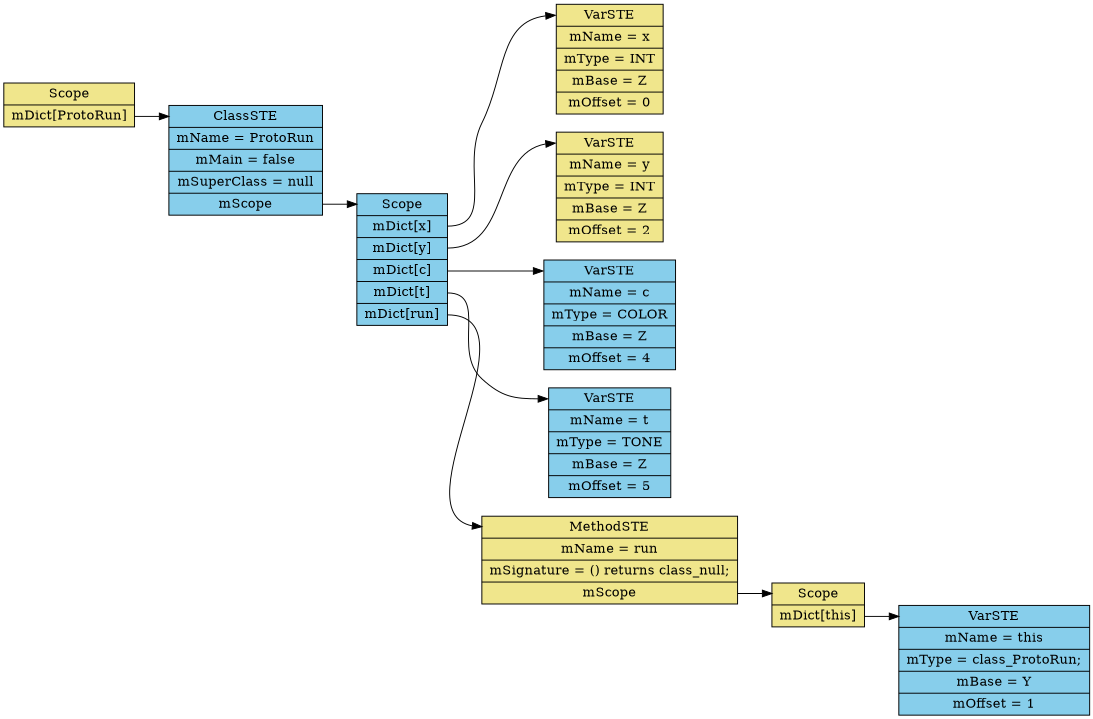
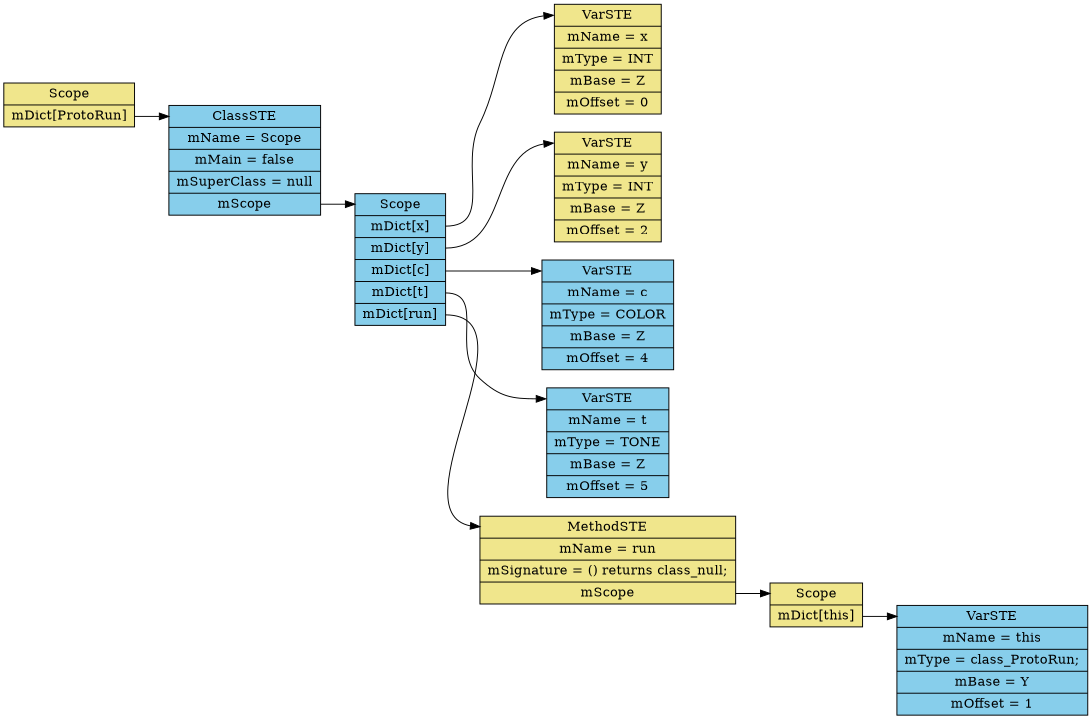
node "ClassSTE": text "mName = ProtoRun" -> "mName = Scope"
